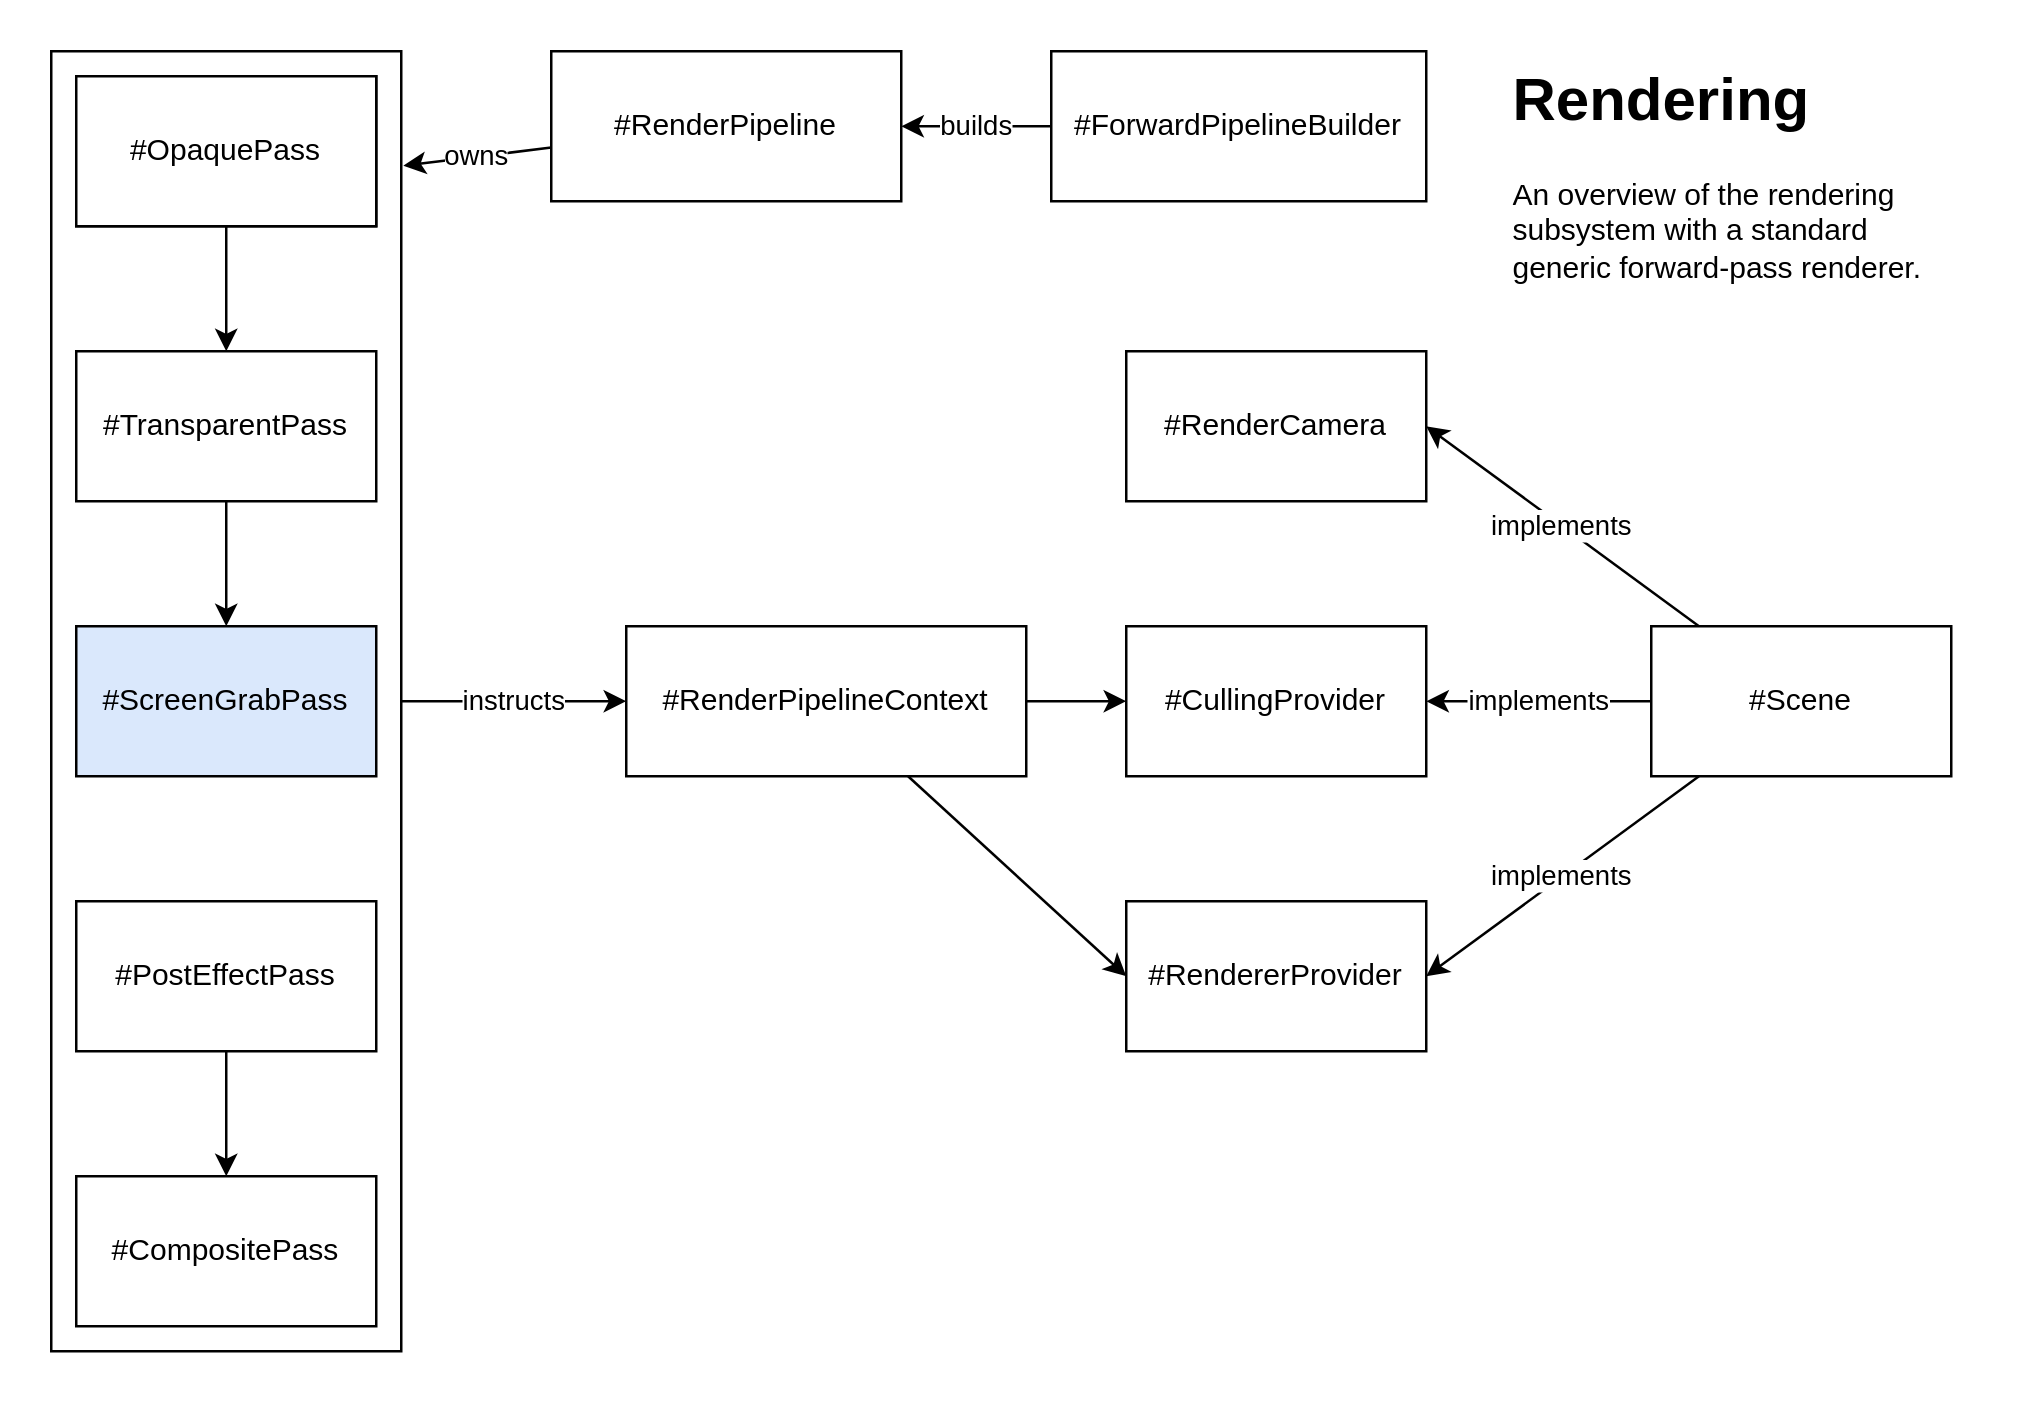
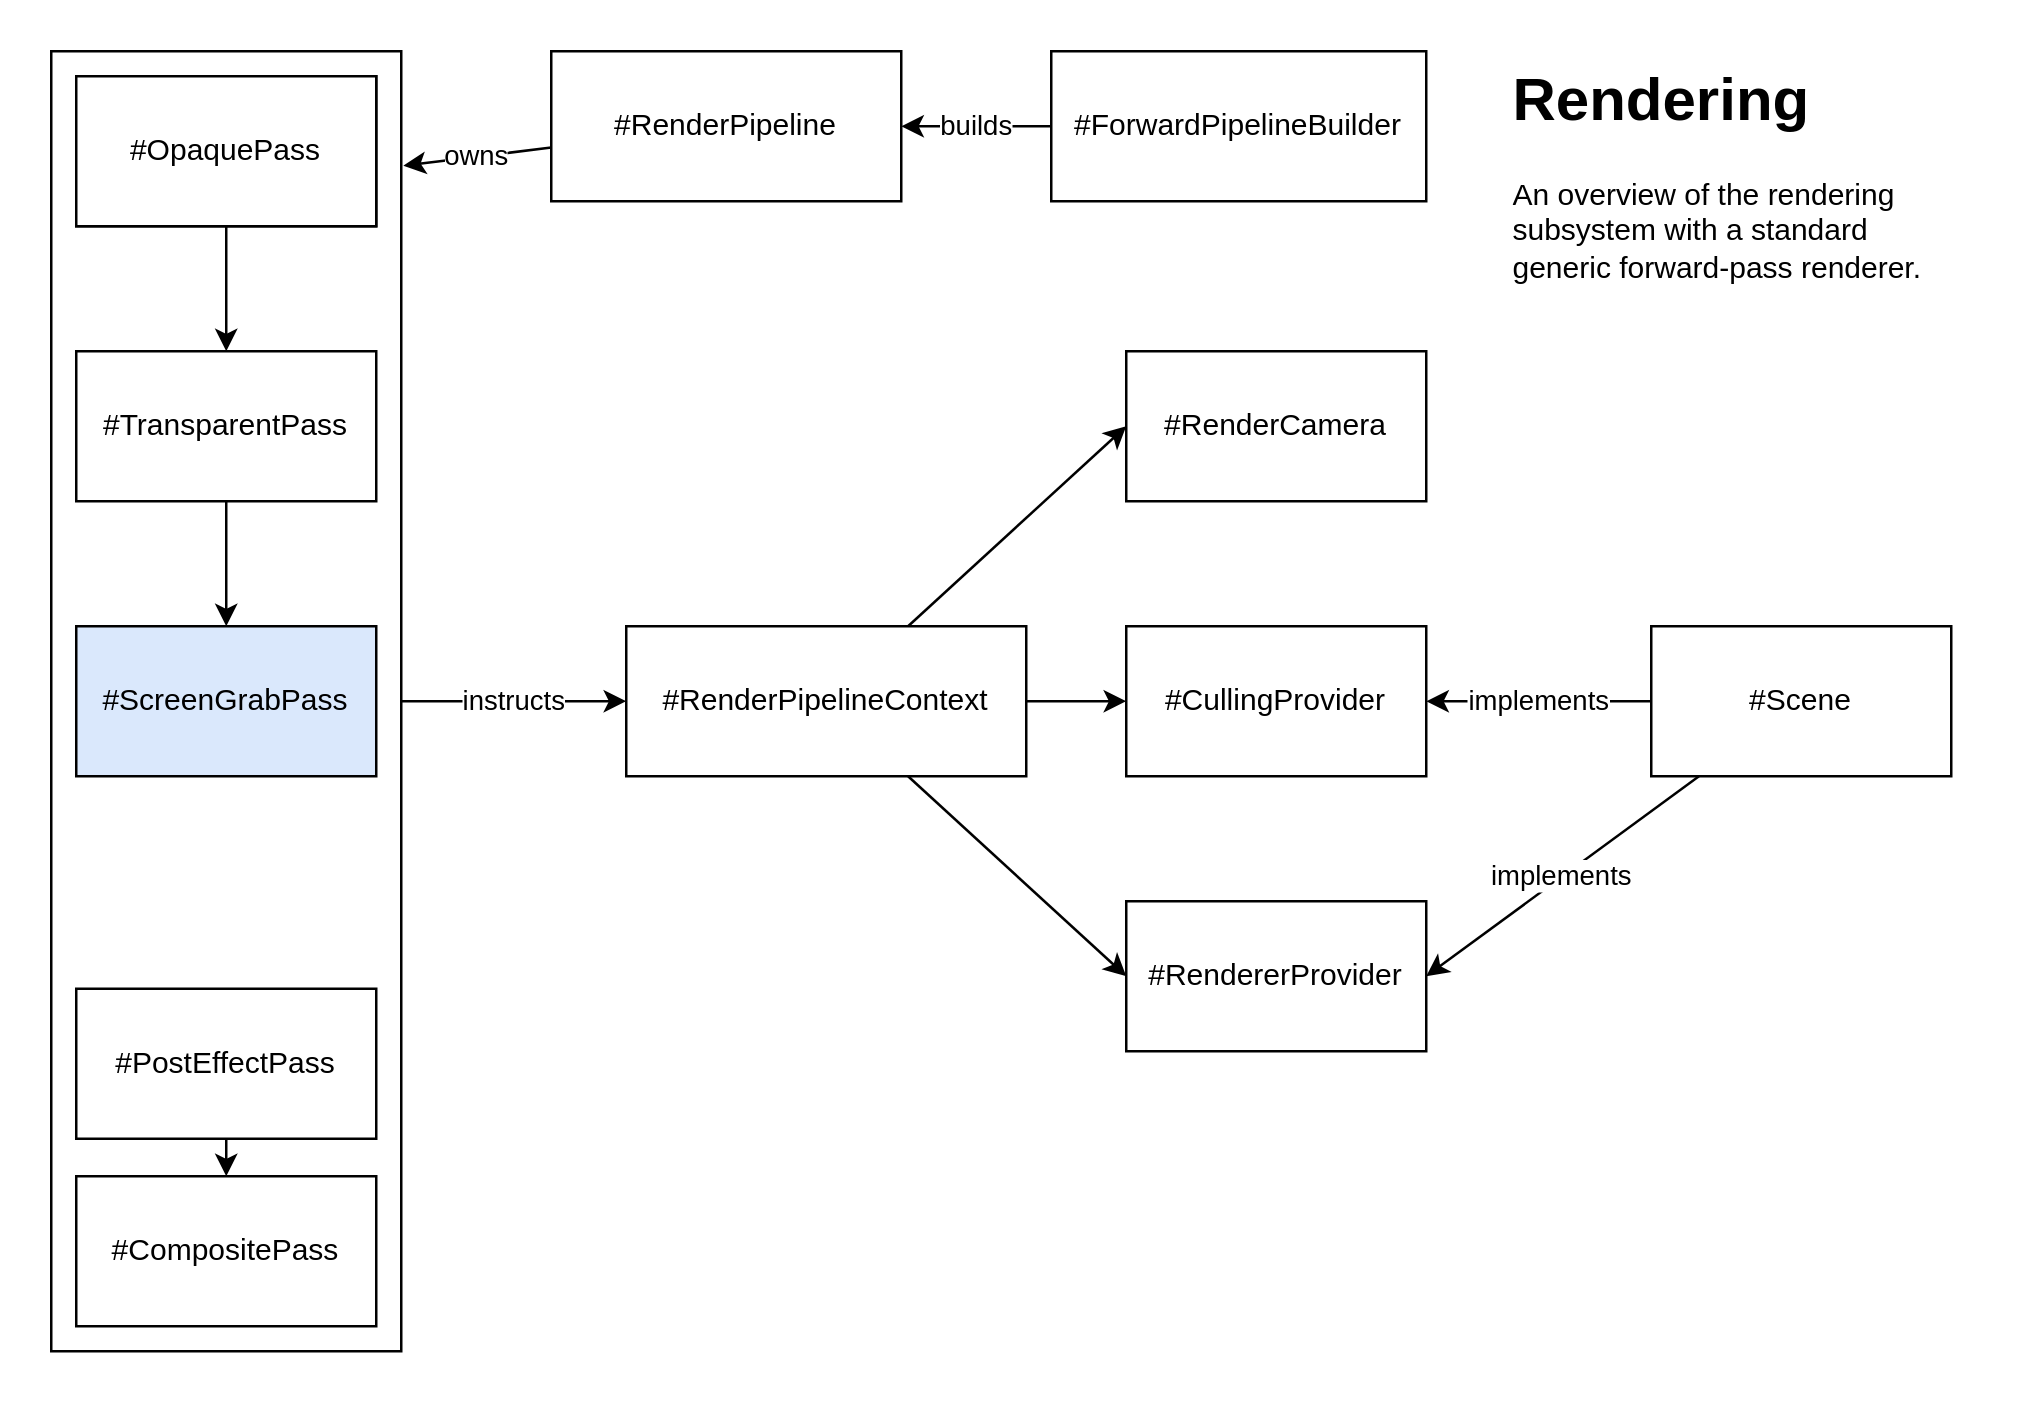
edge "#RenderPipelineContext" -> "#RenderCamera": added
edge "#Scene" -> "#RenderCamera": removed, label "implements"
node "#PostEffectPass": moved (226, 976) -> (226, 1064)
